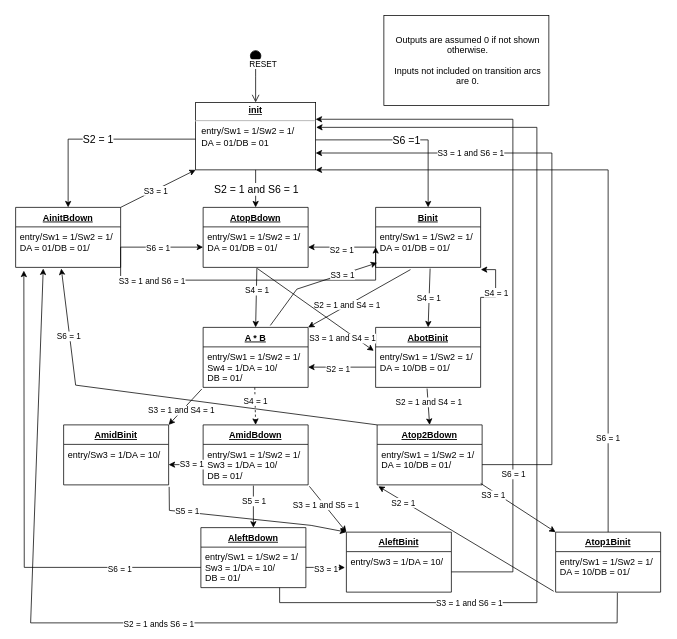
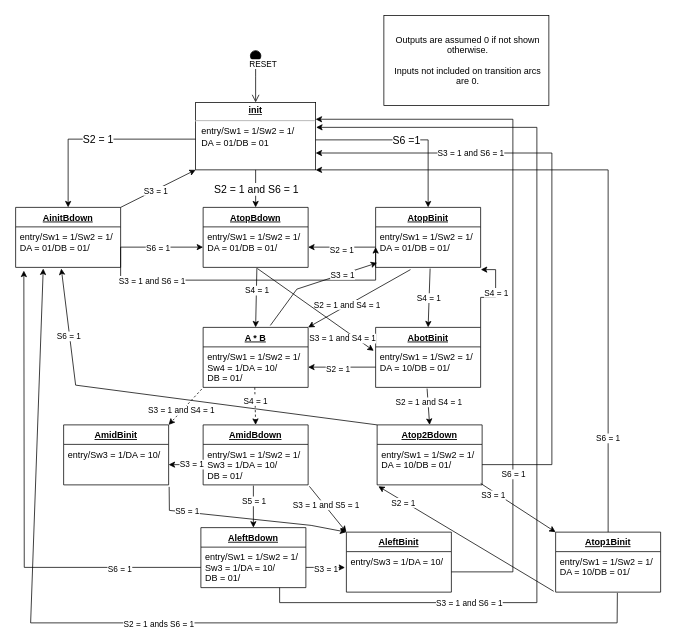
node "Binit": label "Binit" -> "AtopBinit"
edge "entry/Sw1 = 1/Sw2 = 1/ Sw4 = 1/DA = 10/ DB = 01/" -> "AmidBinit": style solid -> dashed
